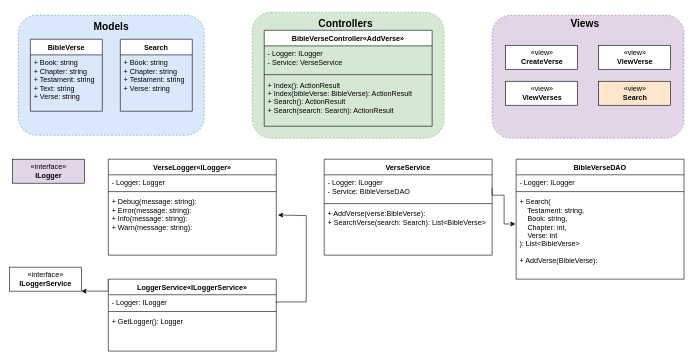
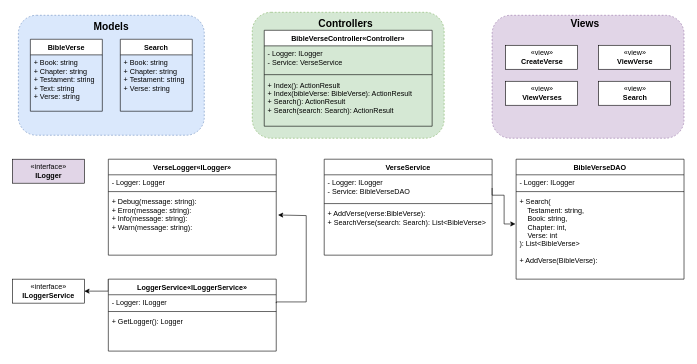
node "BibleVerseController«AddVerse»": label "BibleVerseController«AddVerse»" -> "BibleVerseController«Controller»"
node "«view» Search": fillcolor #ffe6cc -> #ffffff
node "«interface» ILoggerService": moved (45, 279) -> (48, 291)
